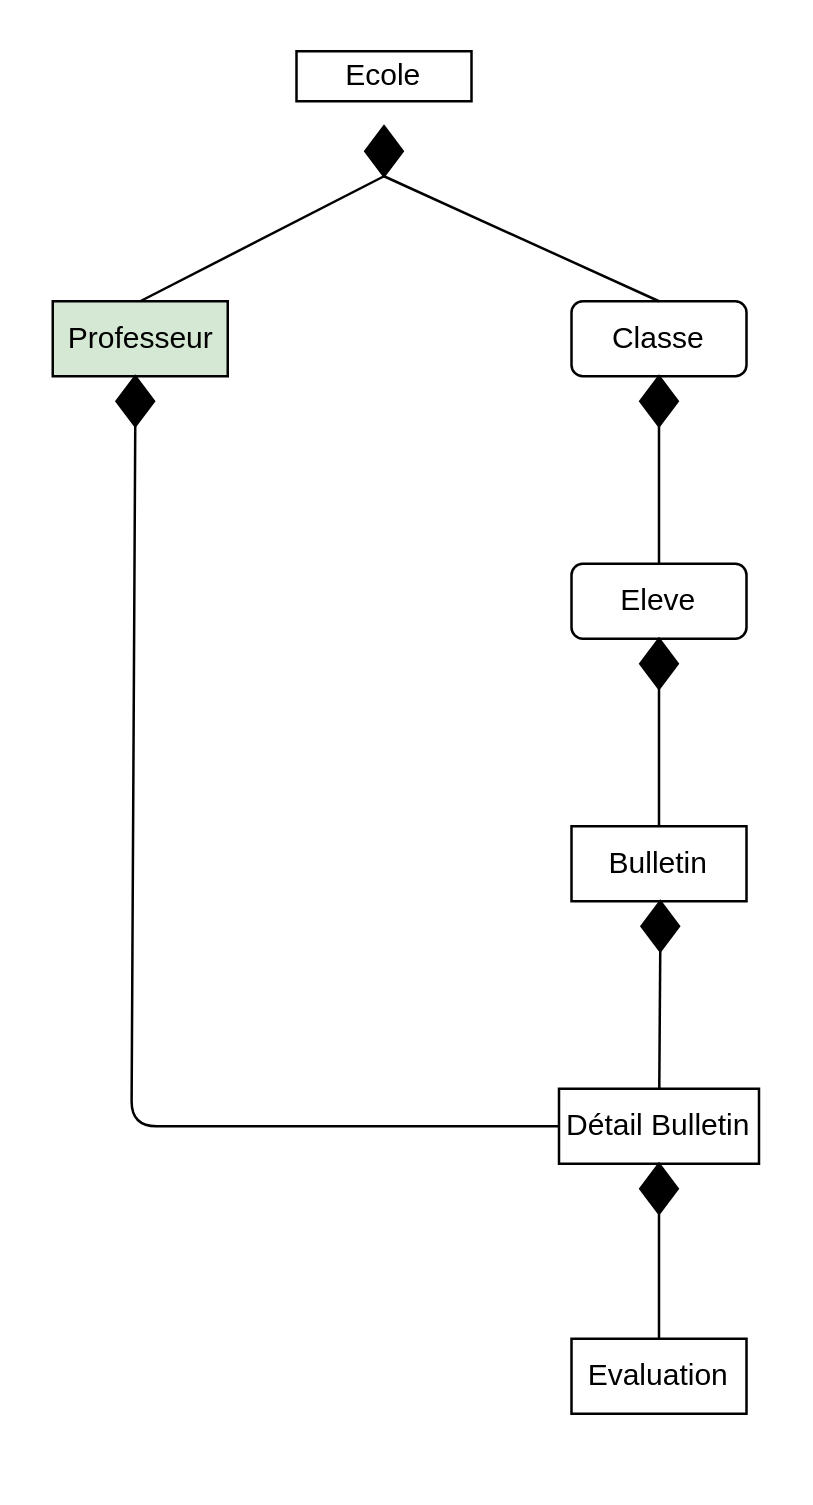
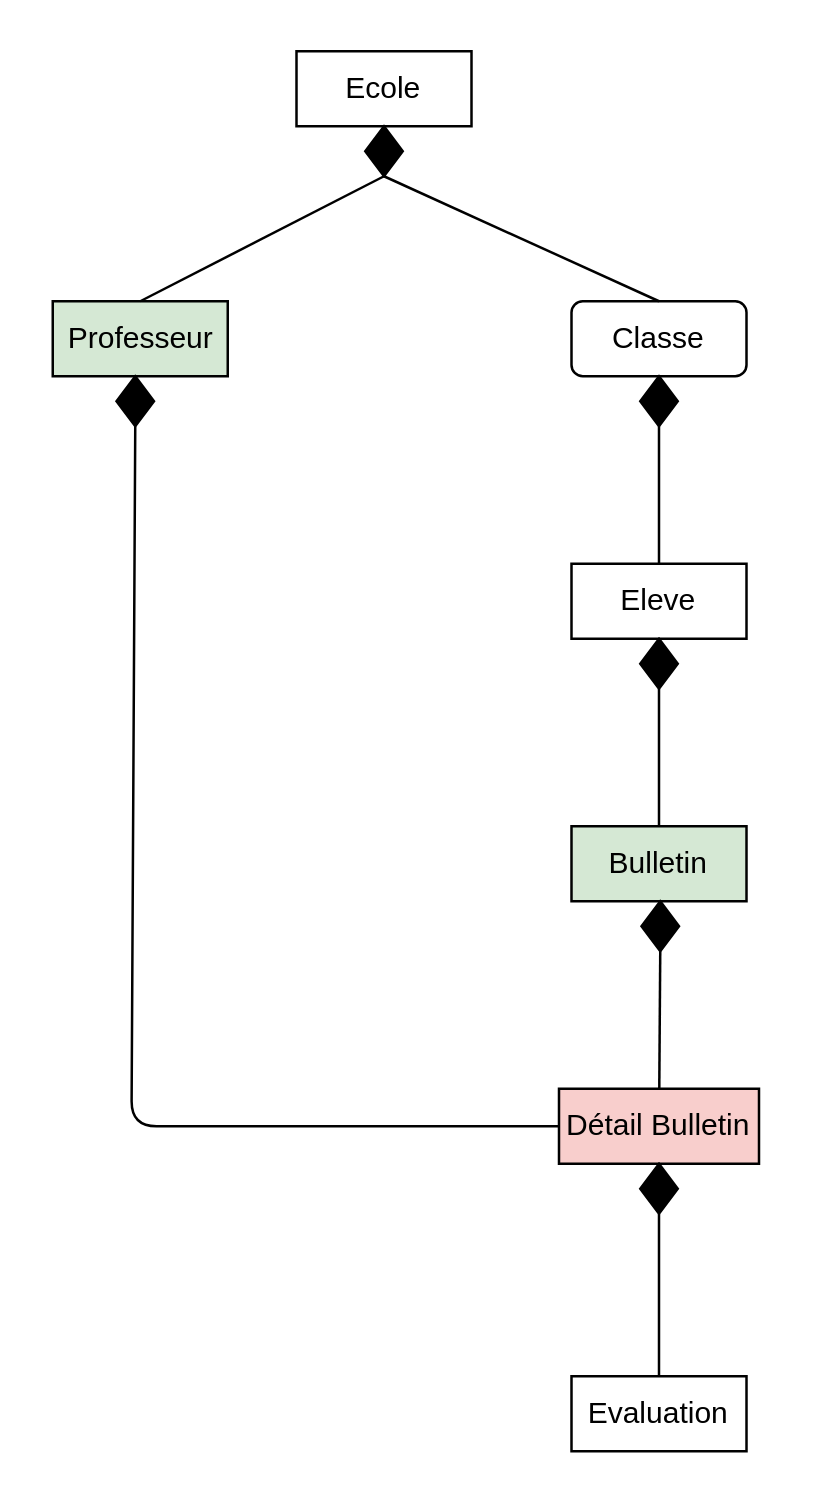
node "Ecole": size 175x50 -> 175x75
node "Eleve": shape rounded rectangle -> rectangle
node "Bulletin": fillcolor #ffffff -> #d5e8d4
node "Détail Bulletin": fillcolor #ffffff -> #f8cecc
node "Evaluation": moved (659, 1376) -> (659, 1414)
